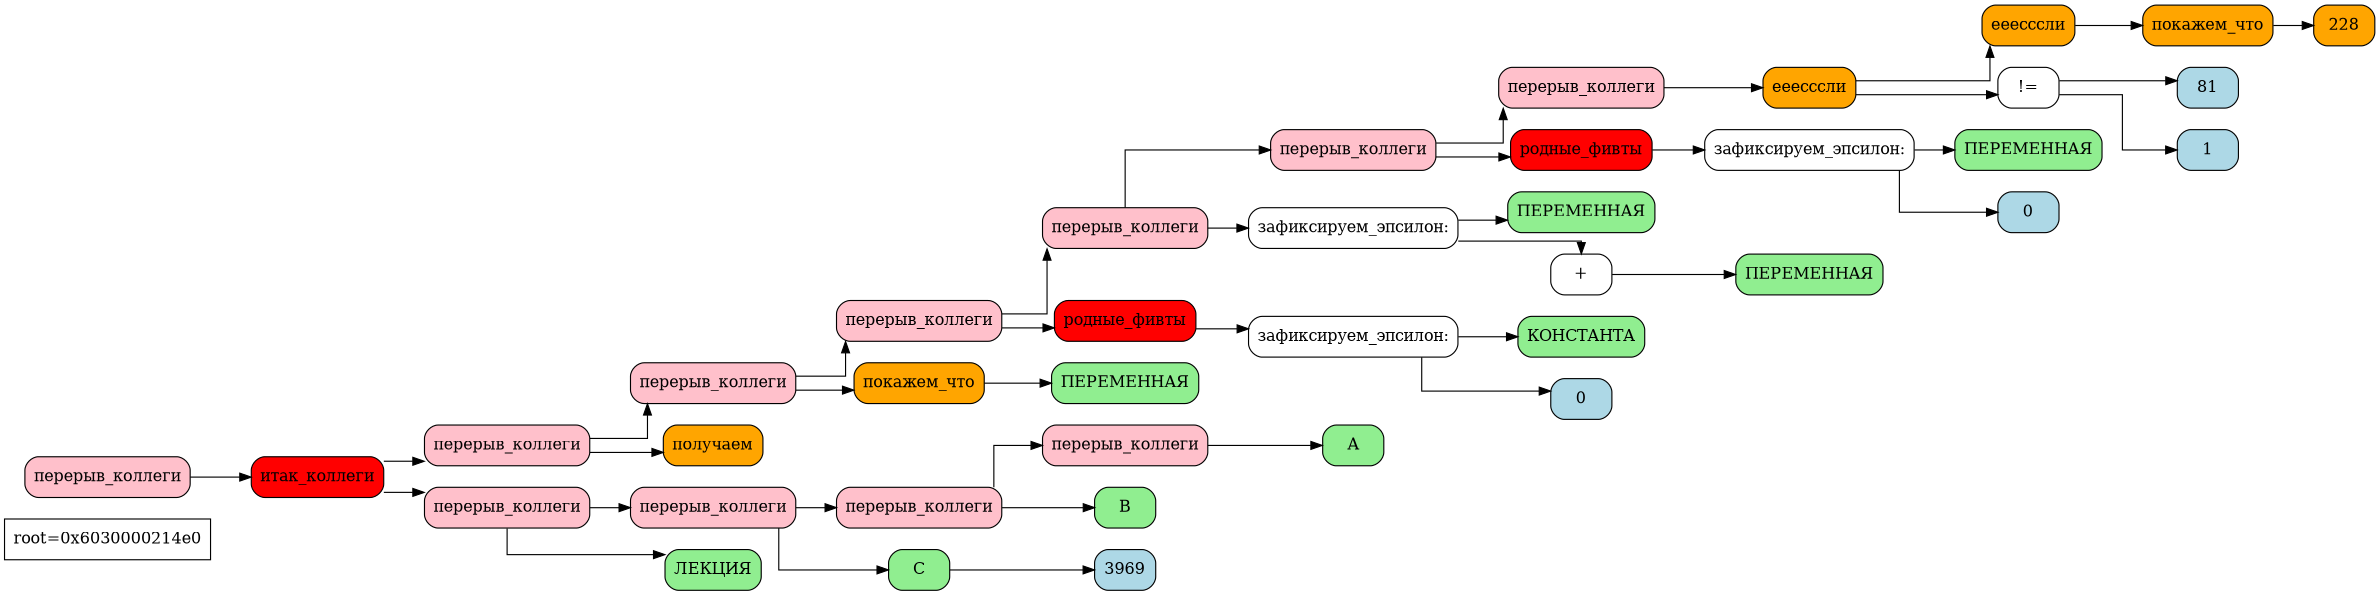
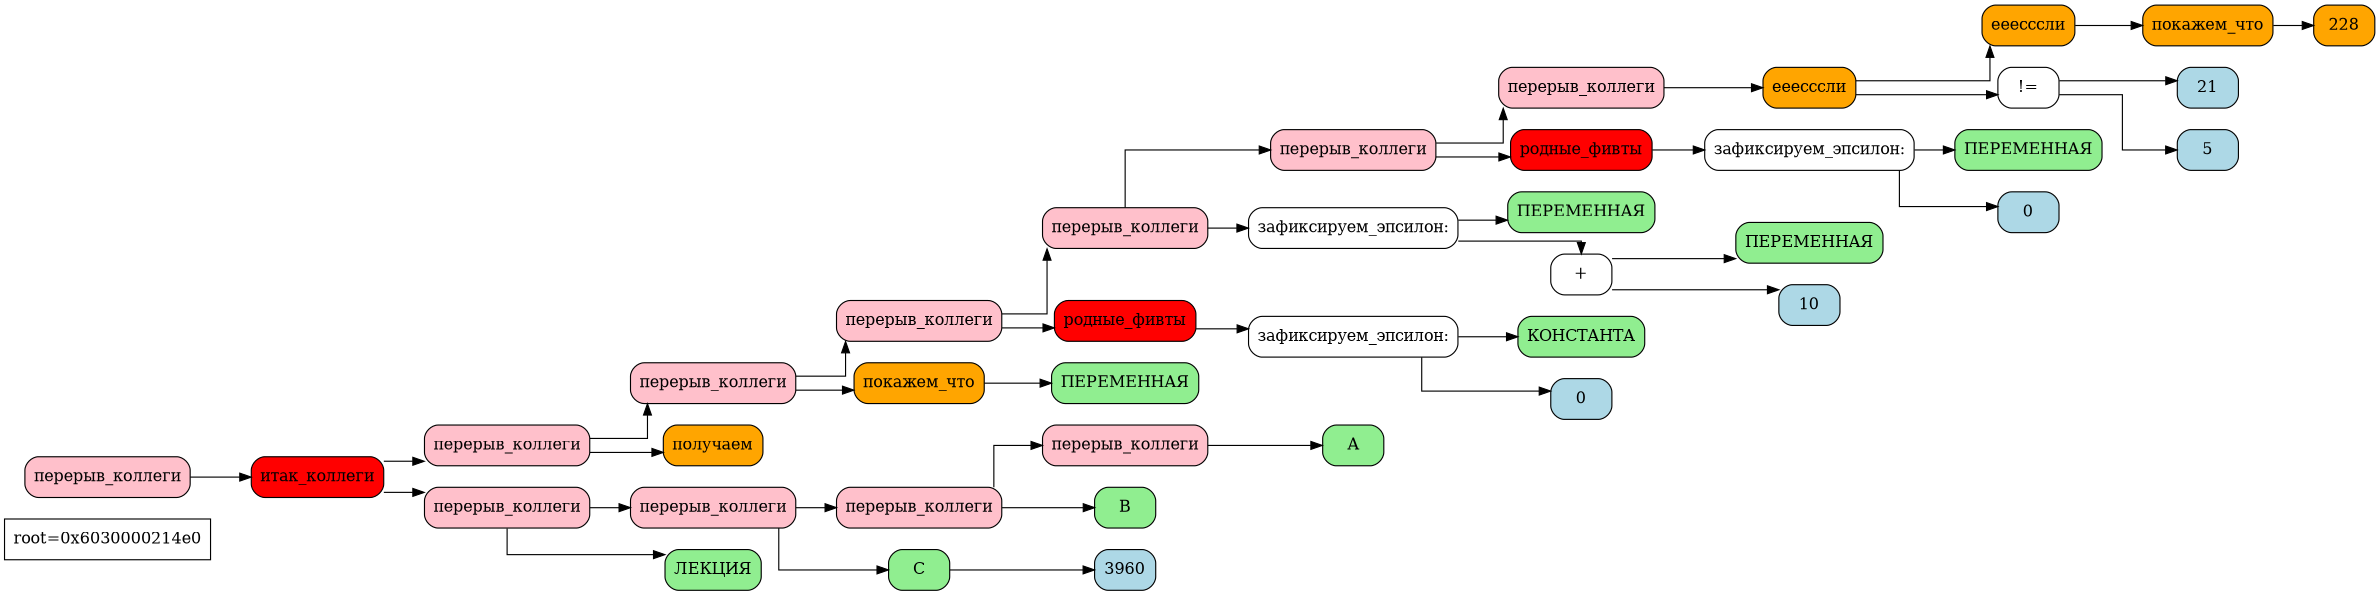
node "81": label "81" -> "21"
node "1": label "1" -> "5"
node "10": added
node "3969": label "3969" -> "3960"
